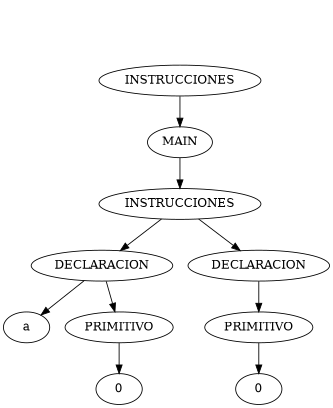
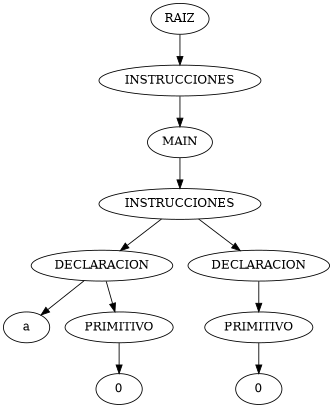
node "RAIZ": added
